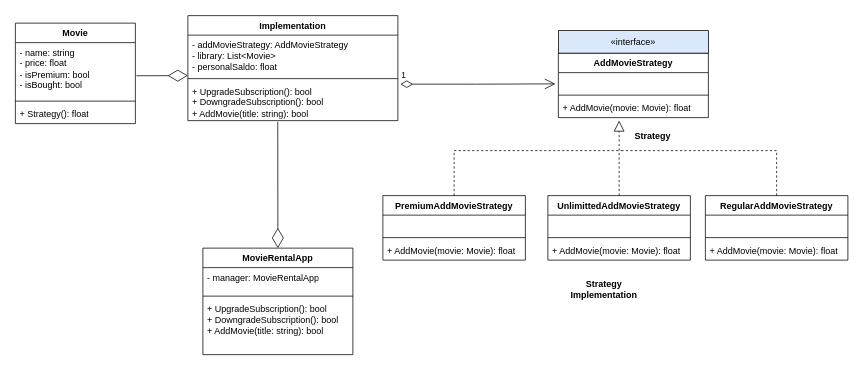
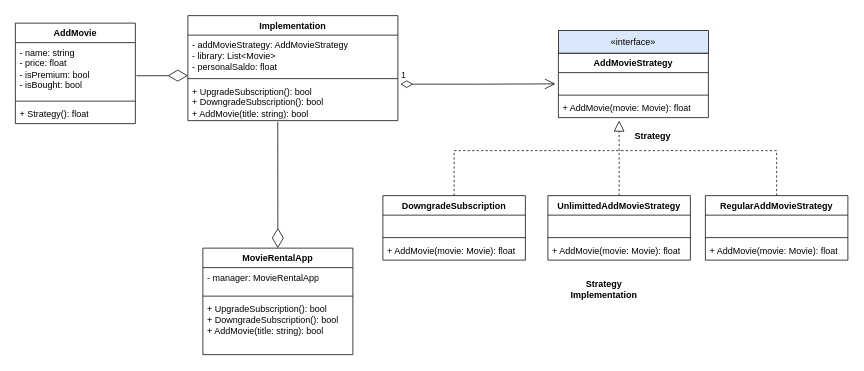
node "Movie": label "Movie" -> "AddMovie"
node "PremiumAddMovieStrategy": label "PremiumAddMovieStrategy" -> "DowngradeSubscription"
